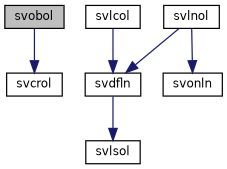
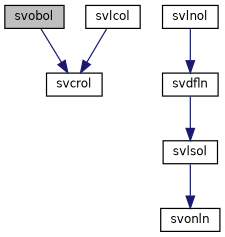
edge "svlcol" -> "svdfln": now "svlcol" -> "svcrol"
edge "svlnol" -> "svonln": now "svlsol" -> "svonln"
